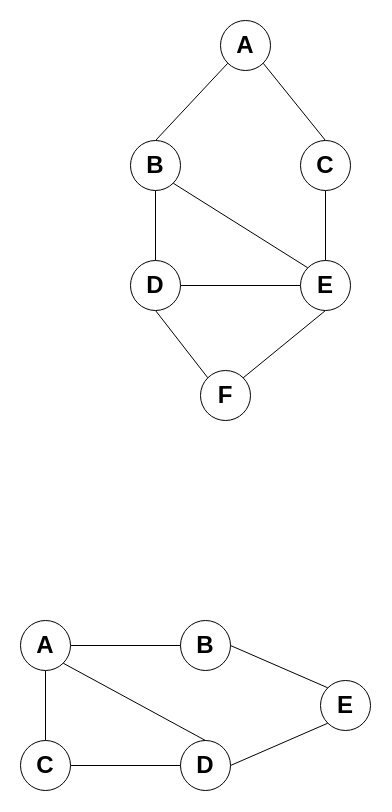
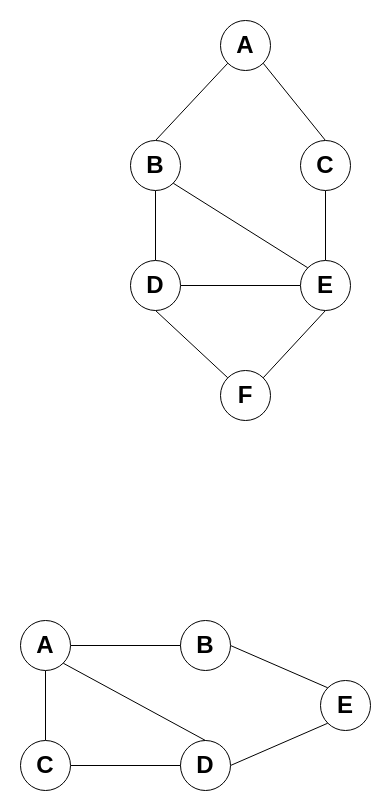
node "F": moved (226, 396) -> (246, 396)
